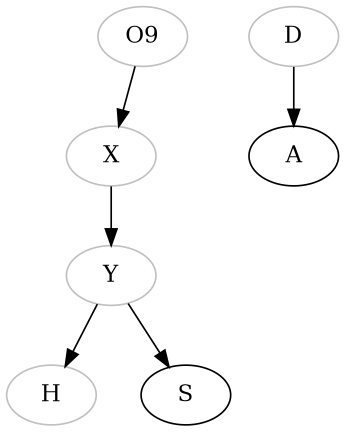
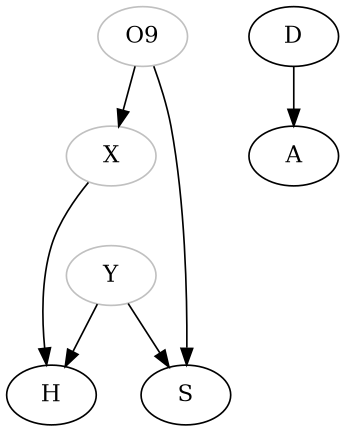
node "D": color grey -> black
edge "O9" -> "S": added
edge "X" -> "Y": now "X" -> "H"
node "H": color grey -> black
